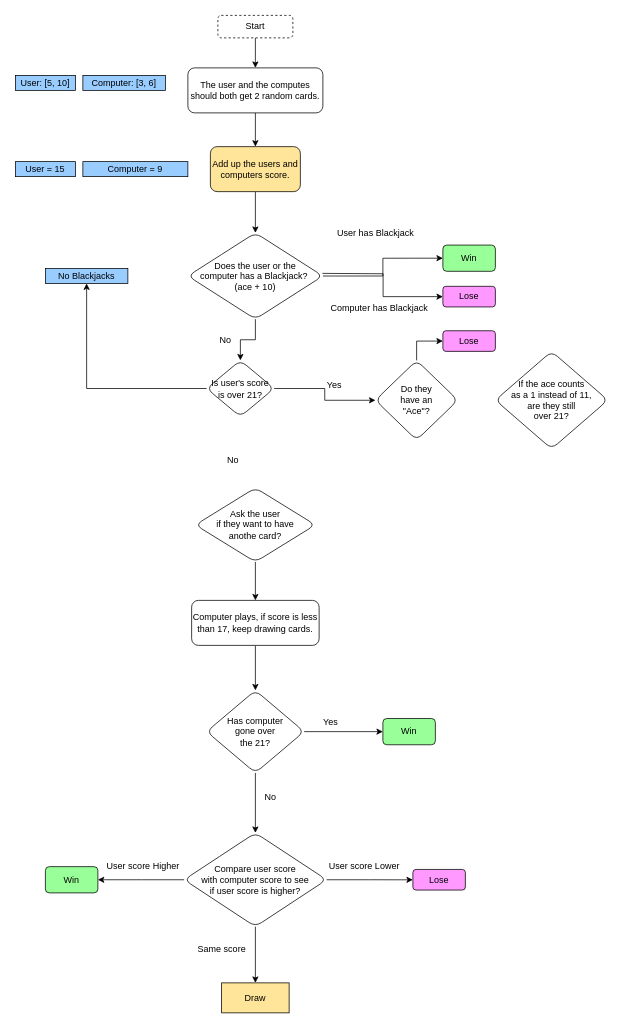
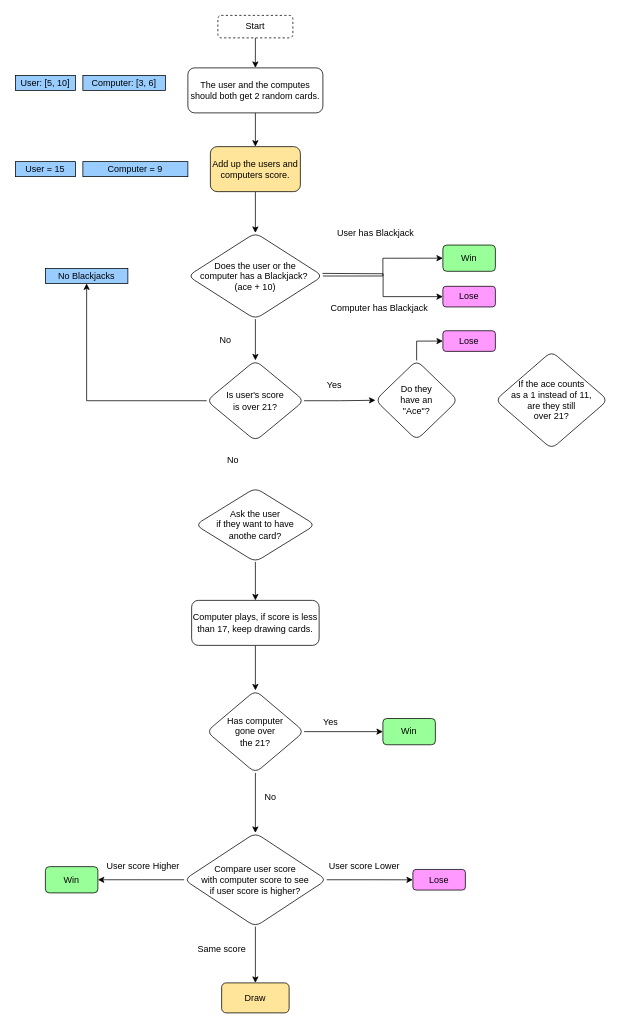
node "Is user's score is over 21?": size 68x56 -> 98x81
node "Draw": shape rectangle -> rounded rectangle
